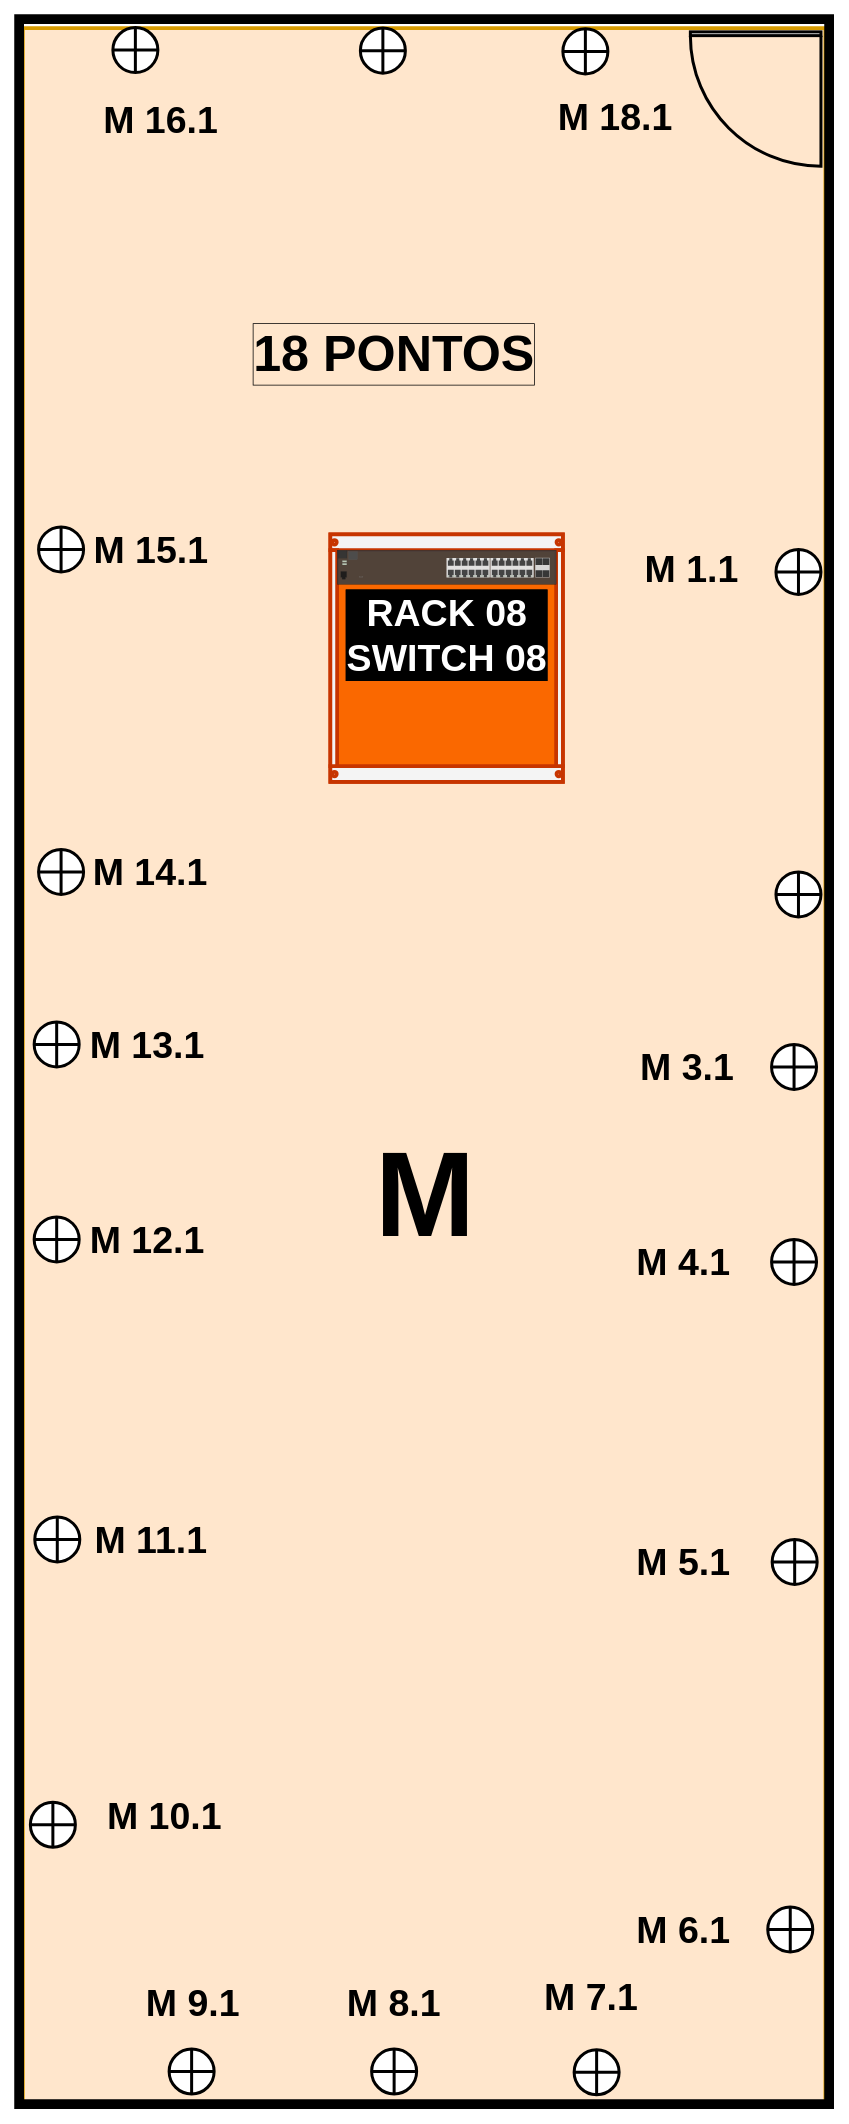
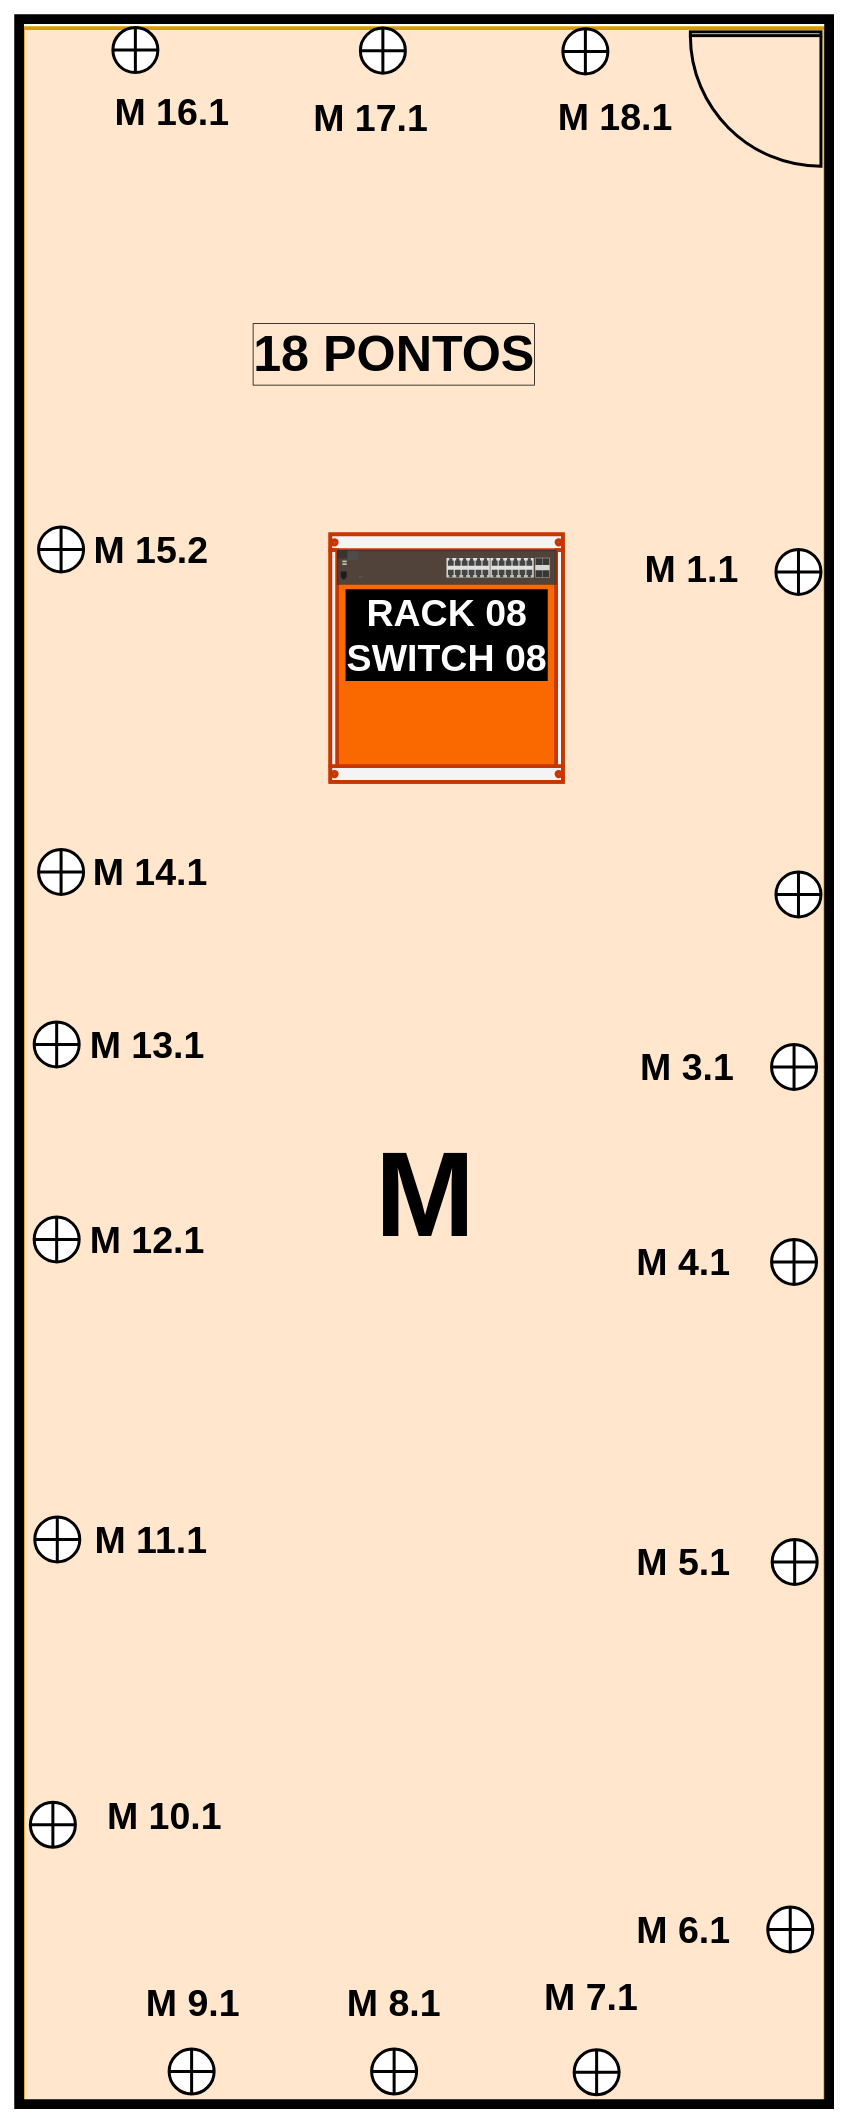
node "M 17.1": added
node "M 16.1": moved (161, 120) -> (172, 112)
node "M 15.1": label "M 15.1" -> "M 15.2"
